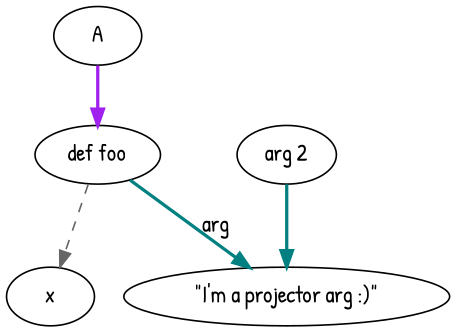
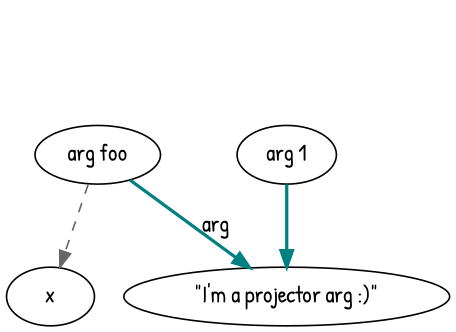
node "A": removed
node "def foo": label "def foo" -> "arg foo"
node "arg 2": label "arg 2" -> "arg 1"
